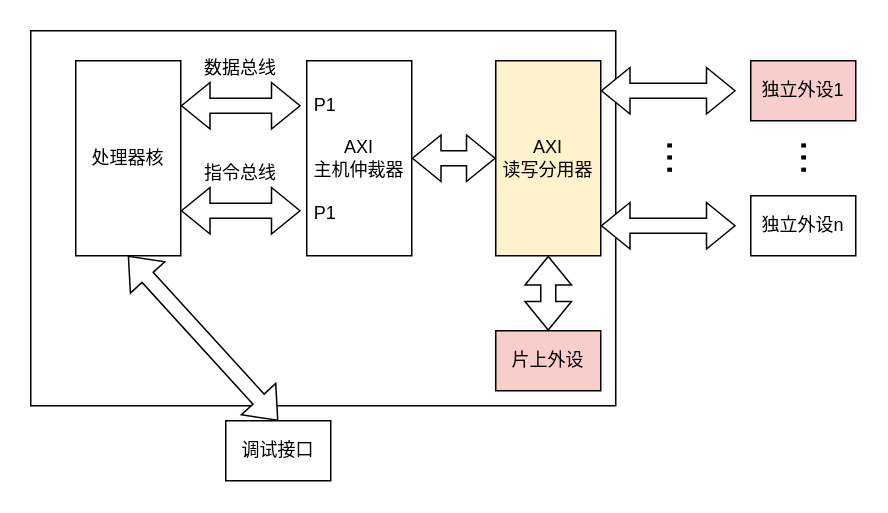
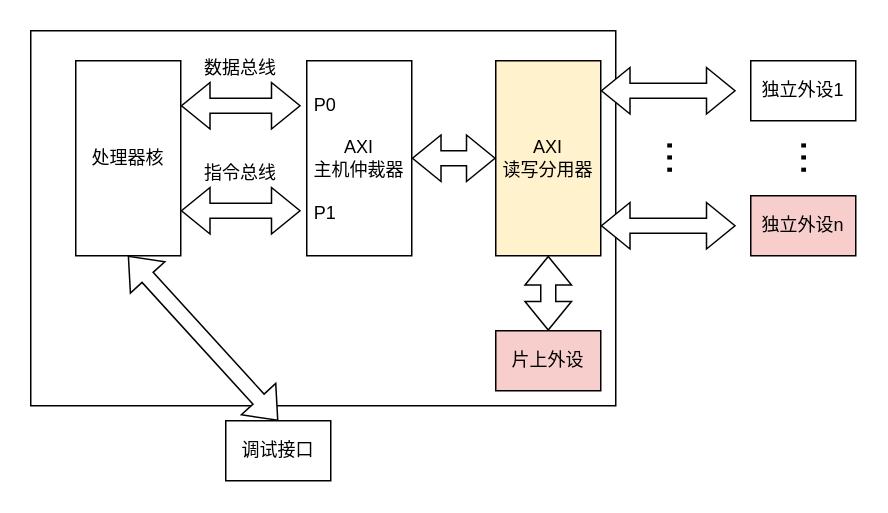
node "独立外设1": fillcolor #f8cecc -> #ffffff
node "P1 P1": label "P1 P1" -> "P0 P1"
node "独立外设n": fillcolor #ffffff -> #f8cecc
